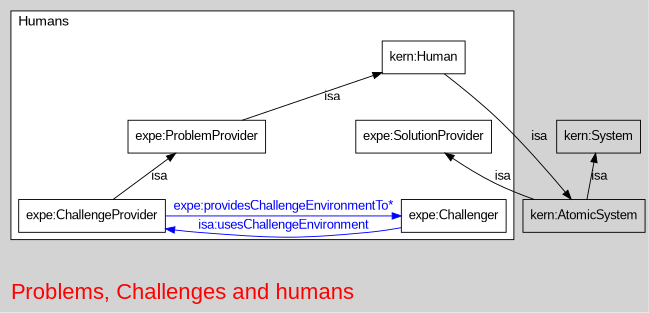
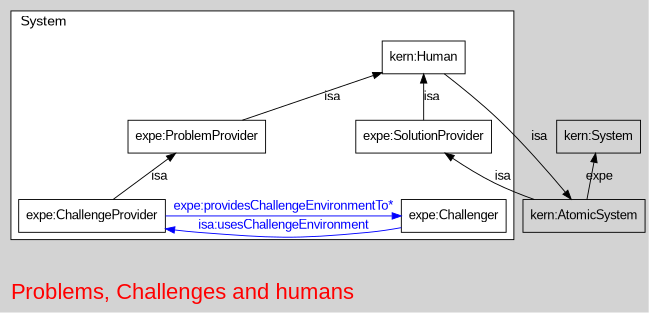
cluster "Humans": label "Humans" -> "System"
edge "expe:SolutionProvider" -> "kern:Human": added, label "isa"
edge "kern:AtomicSystem" -> "kern:System": label "isa" -> "expe"
